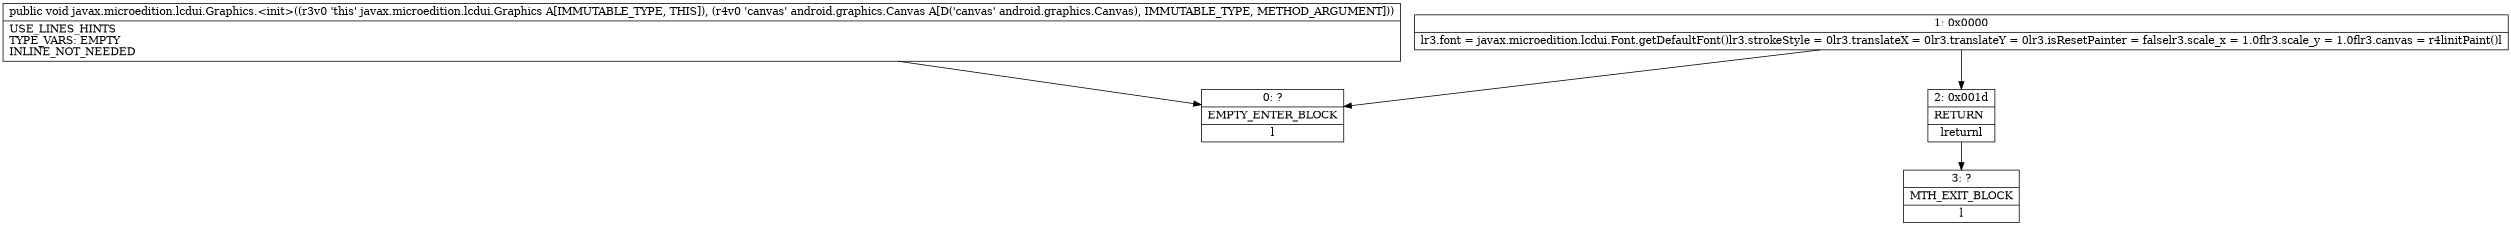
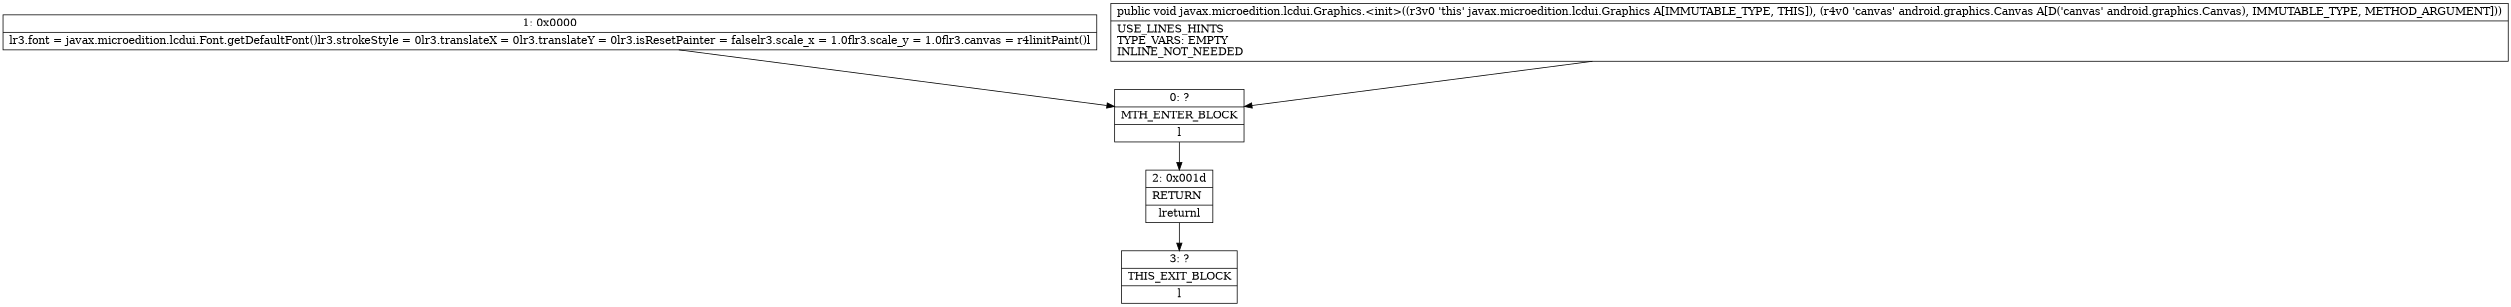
edge "1: 0x0000" -> "2: 0x001d": now "0: ?" -> "2: 0x001d"
node "0: ?": text "EMPTY_ENTER_BLOCK" -> "MTH_ENTER_BLOCK"
node "3: ?": text "MTH_EXIT_BLOCK" -> "THIS_EXIT_BLOCK"
